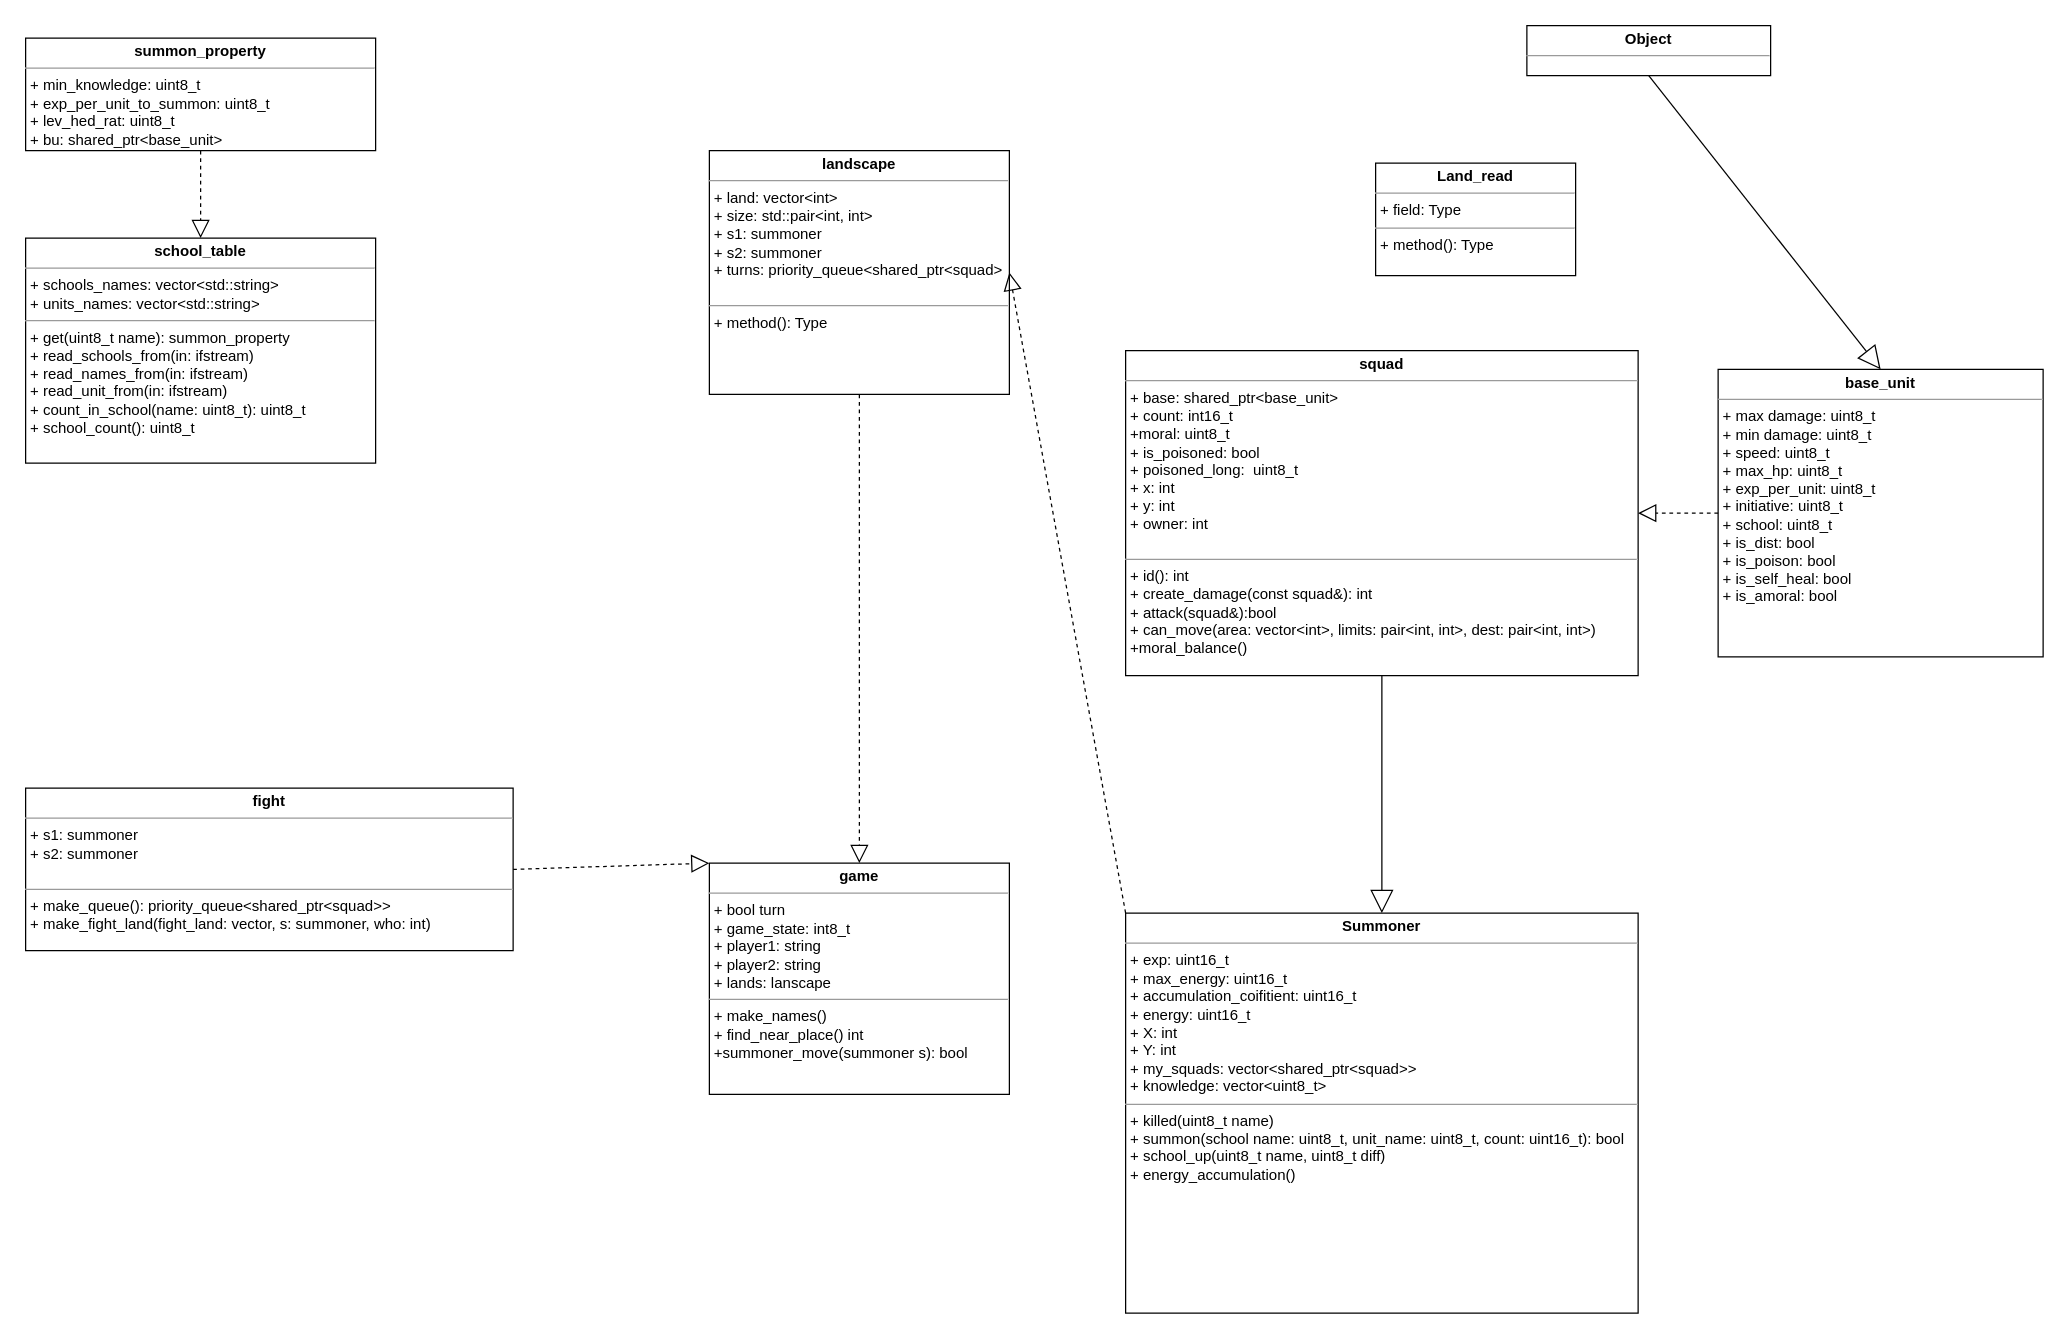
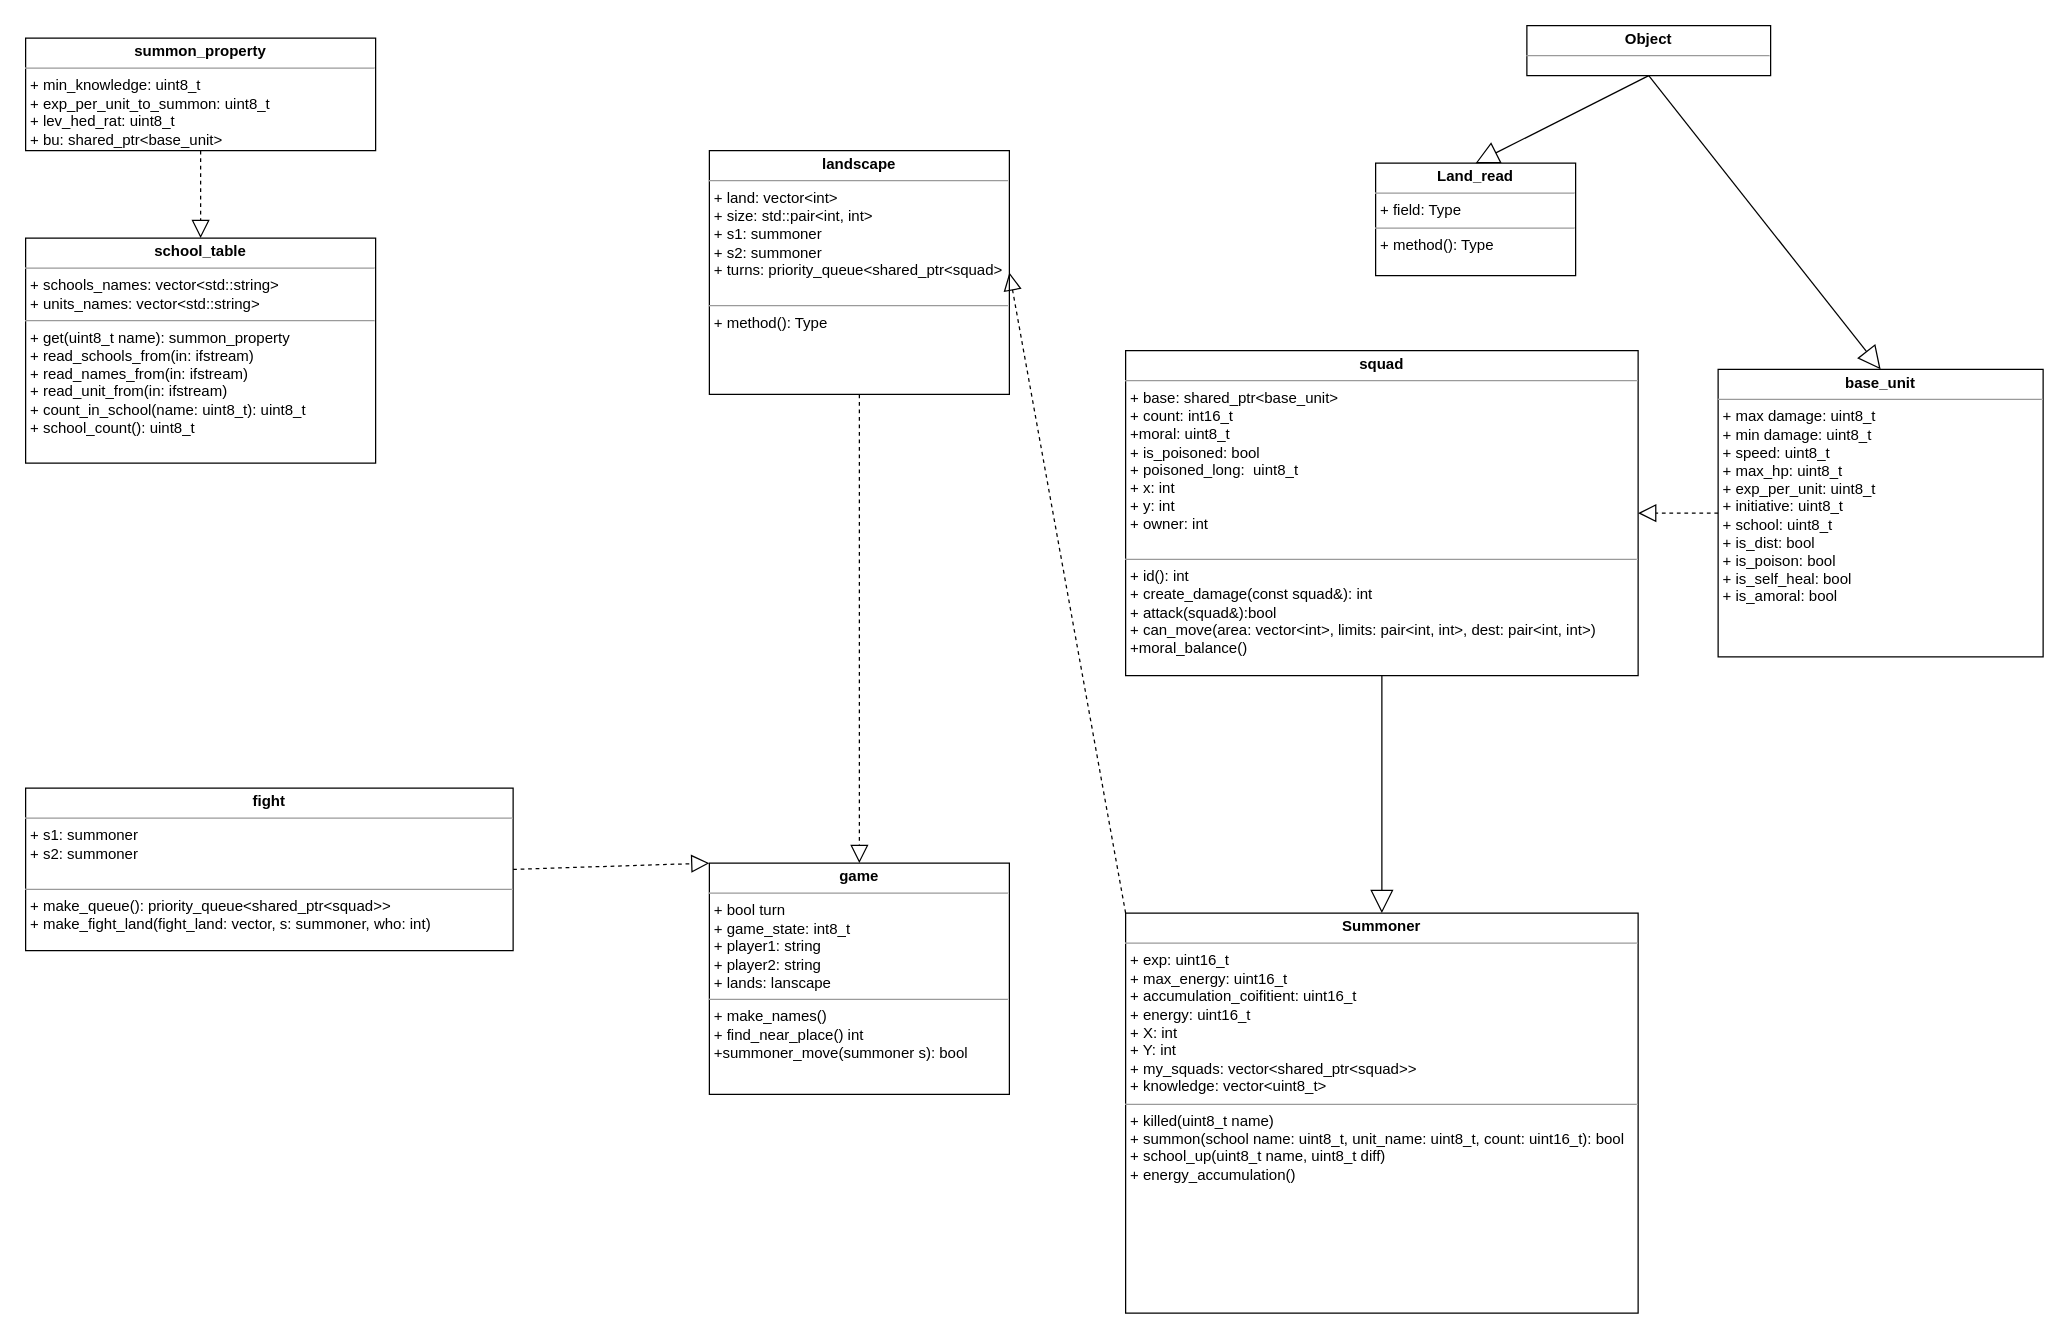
edge "Object" -> "Land_read + field: Type + method(): Type": added
